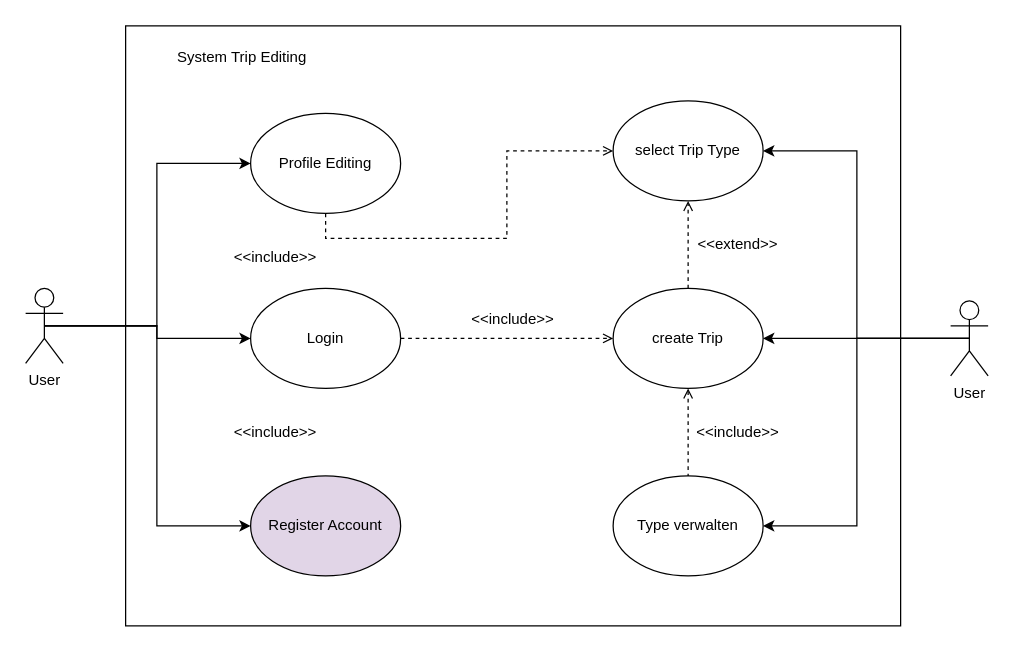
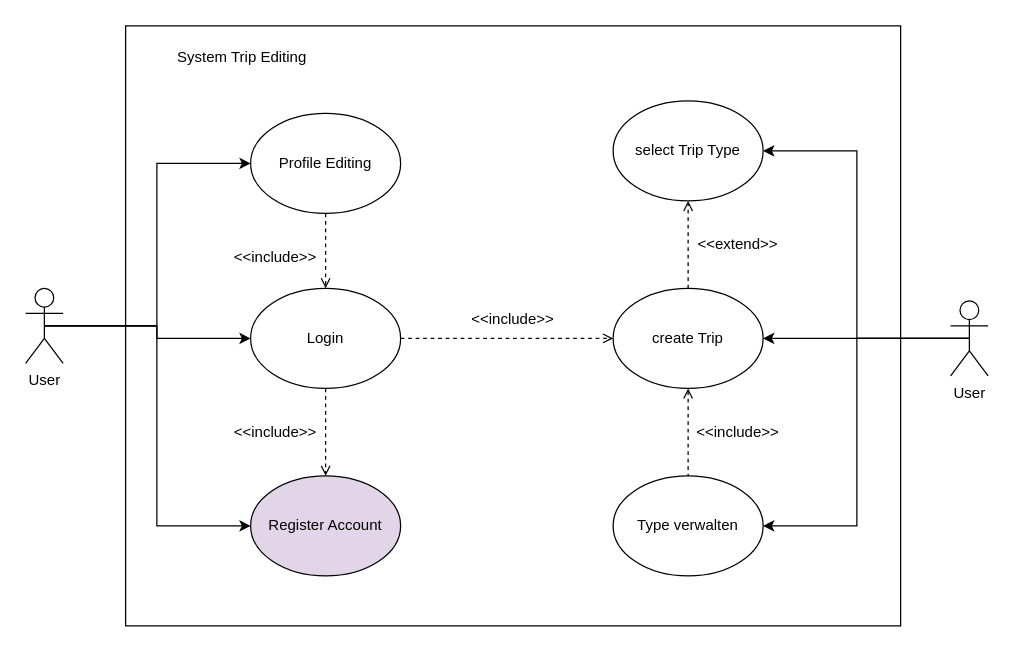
edge "Profile Editing" -> "select Trip Type": now "Profile Editing" -> "Login"
edge "Login" -> "Register Account": added
